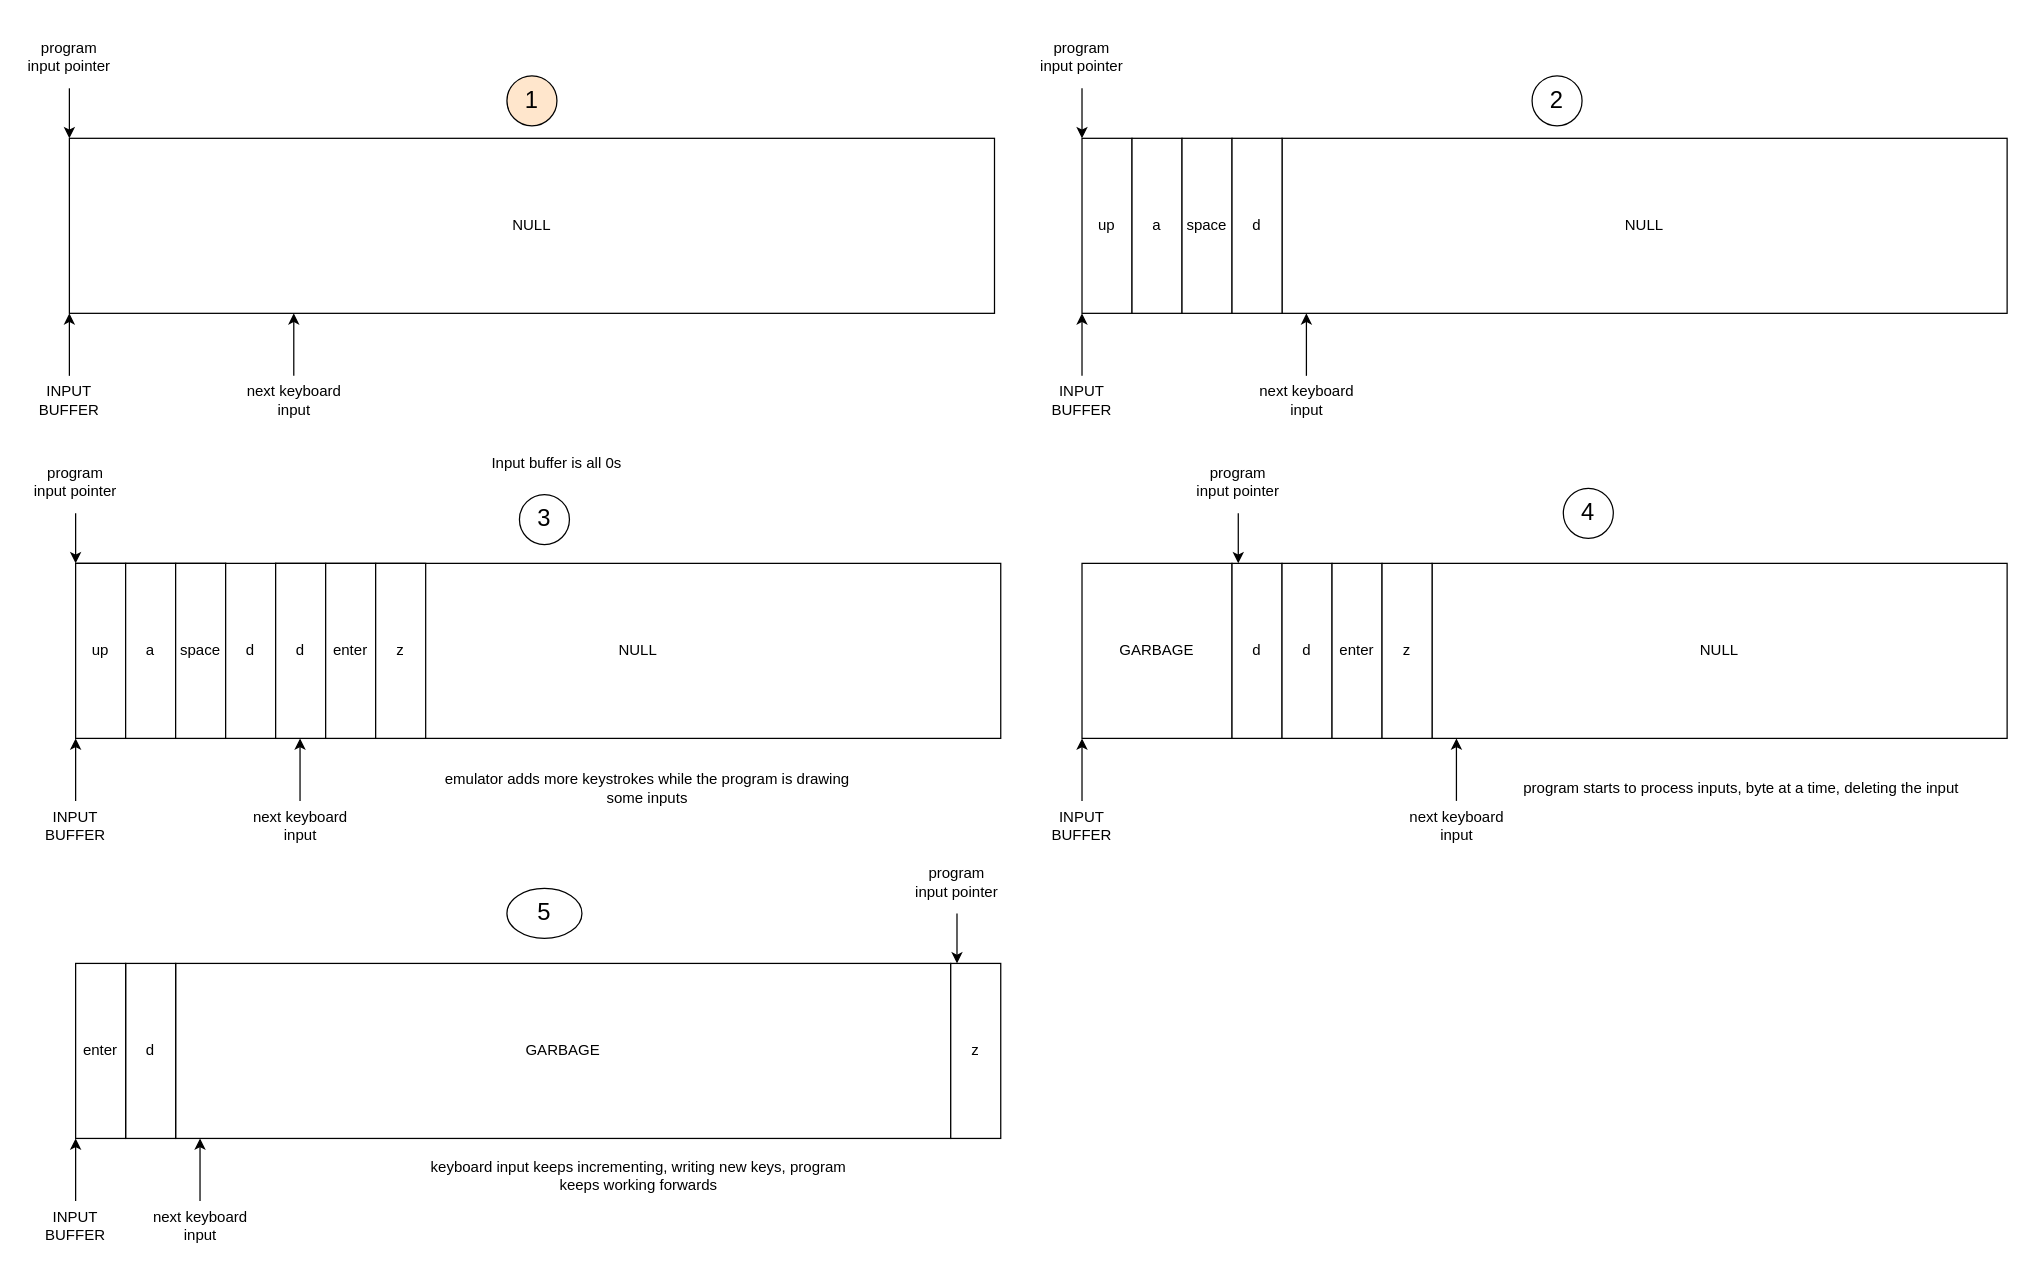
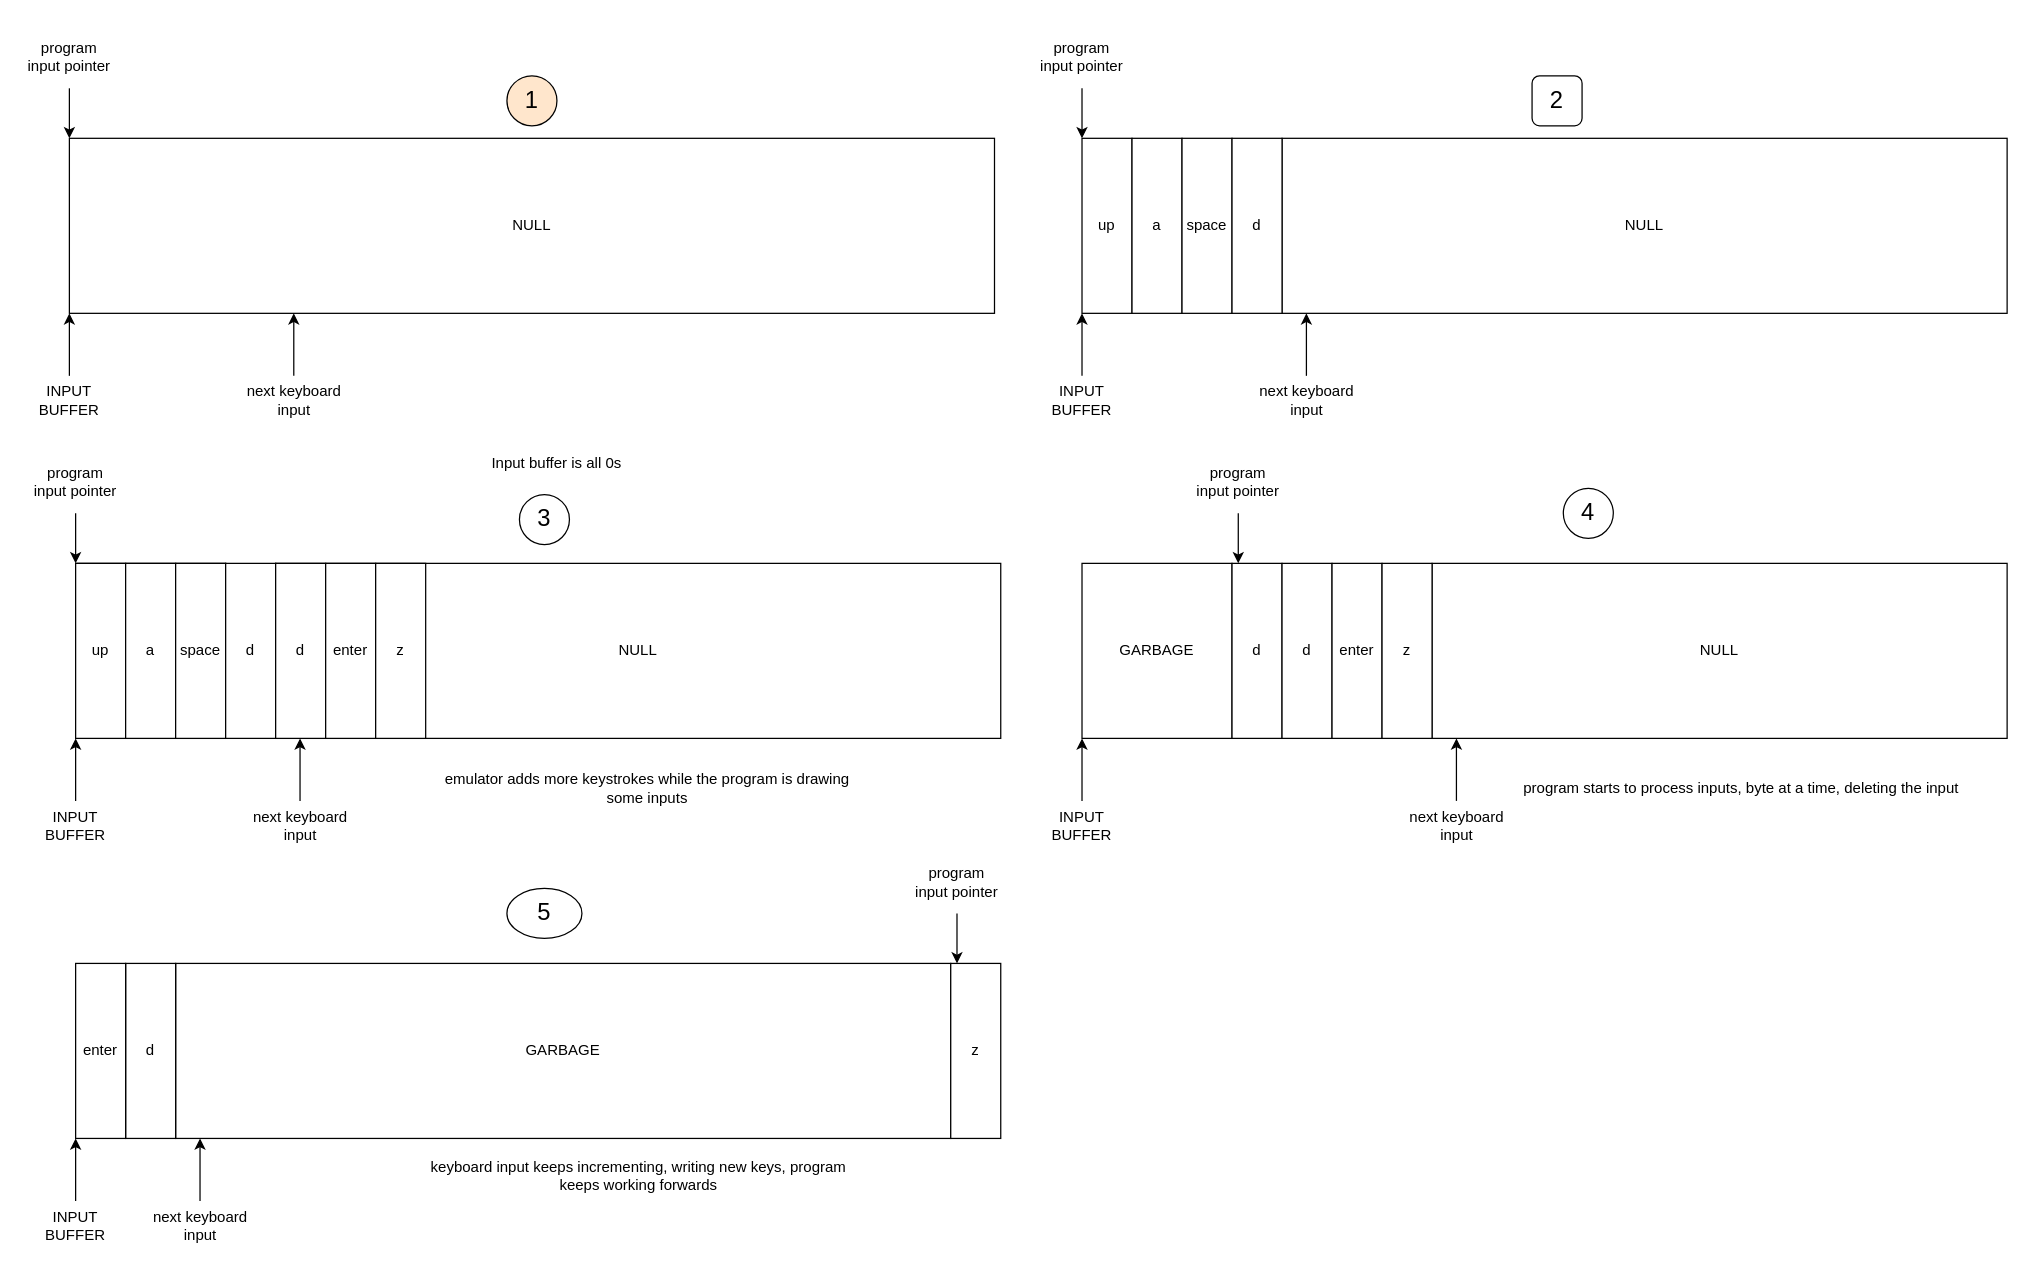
node "2": shape ellipse -> rounded rectangle
